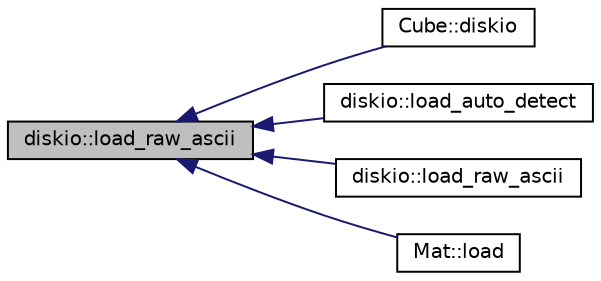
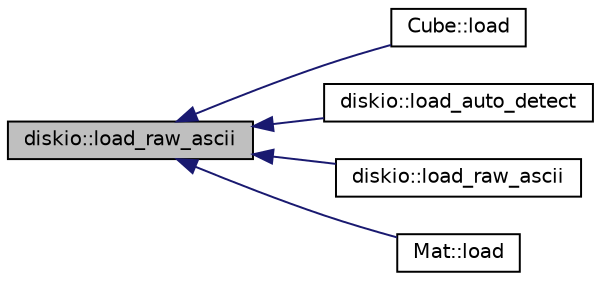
node "Cube::diskio": label "Cube::diskio" -> "Cube::load"
